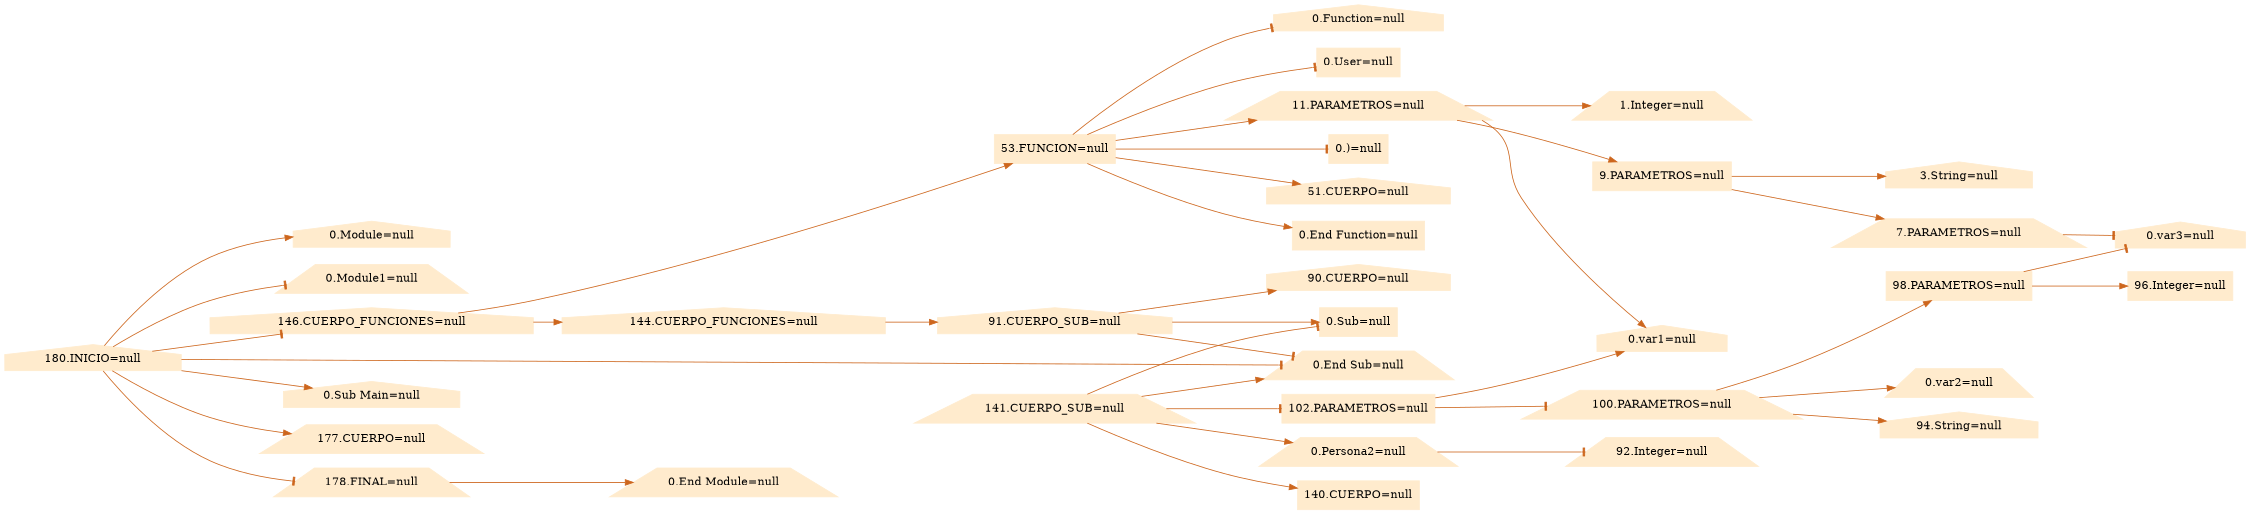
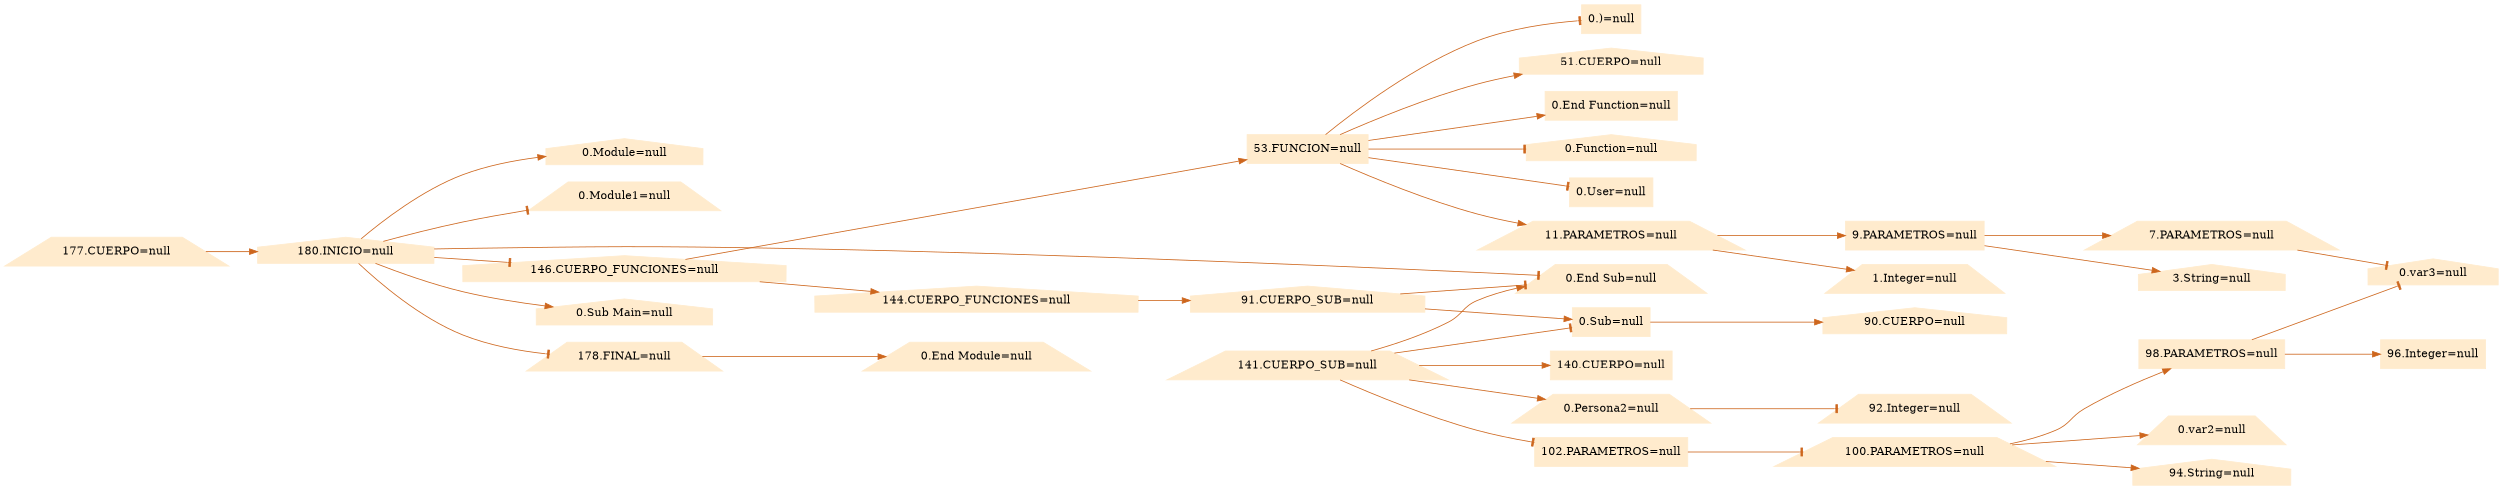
edge "91.CUERPO_SUB=null" -> "90.CUERPO=null": now "0.Sub=null" -> "90.CUERPO=null"
node "0.var1=null": removed
edge "180.INICIO=null" -> "177.CUERPO=null": reversed
